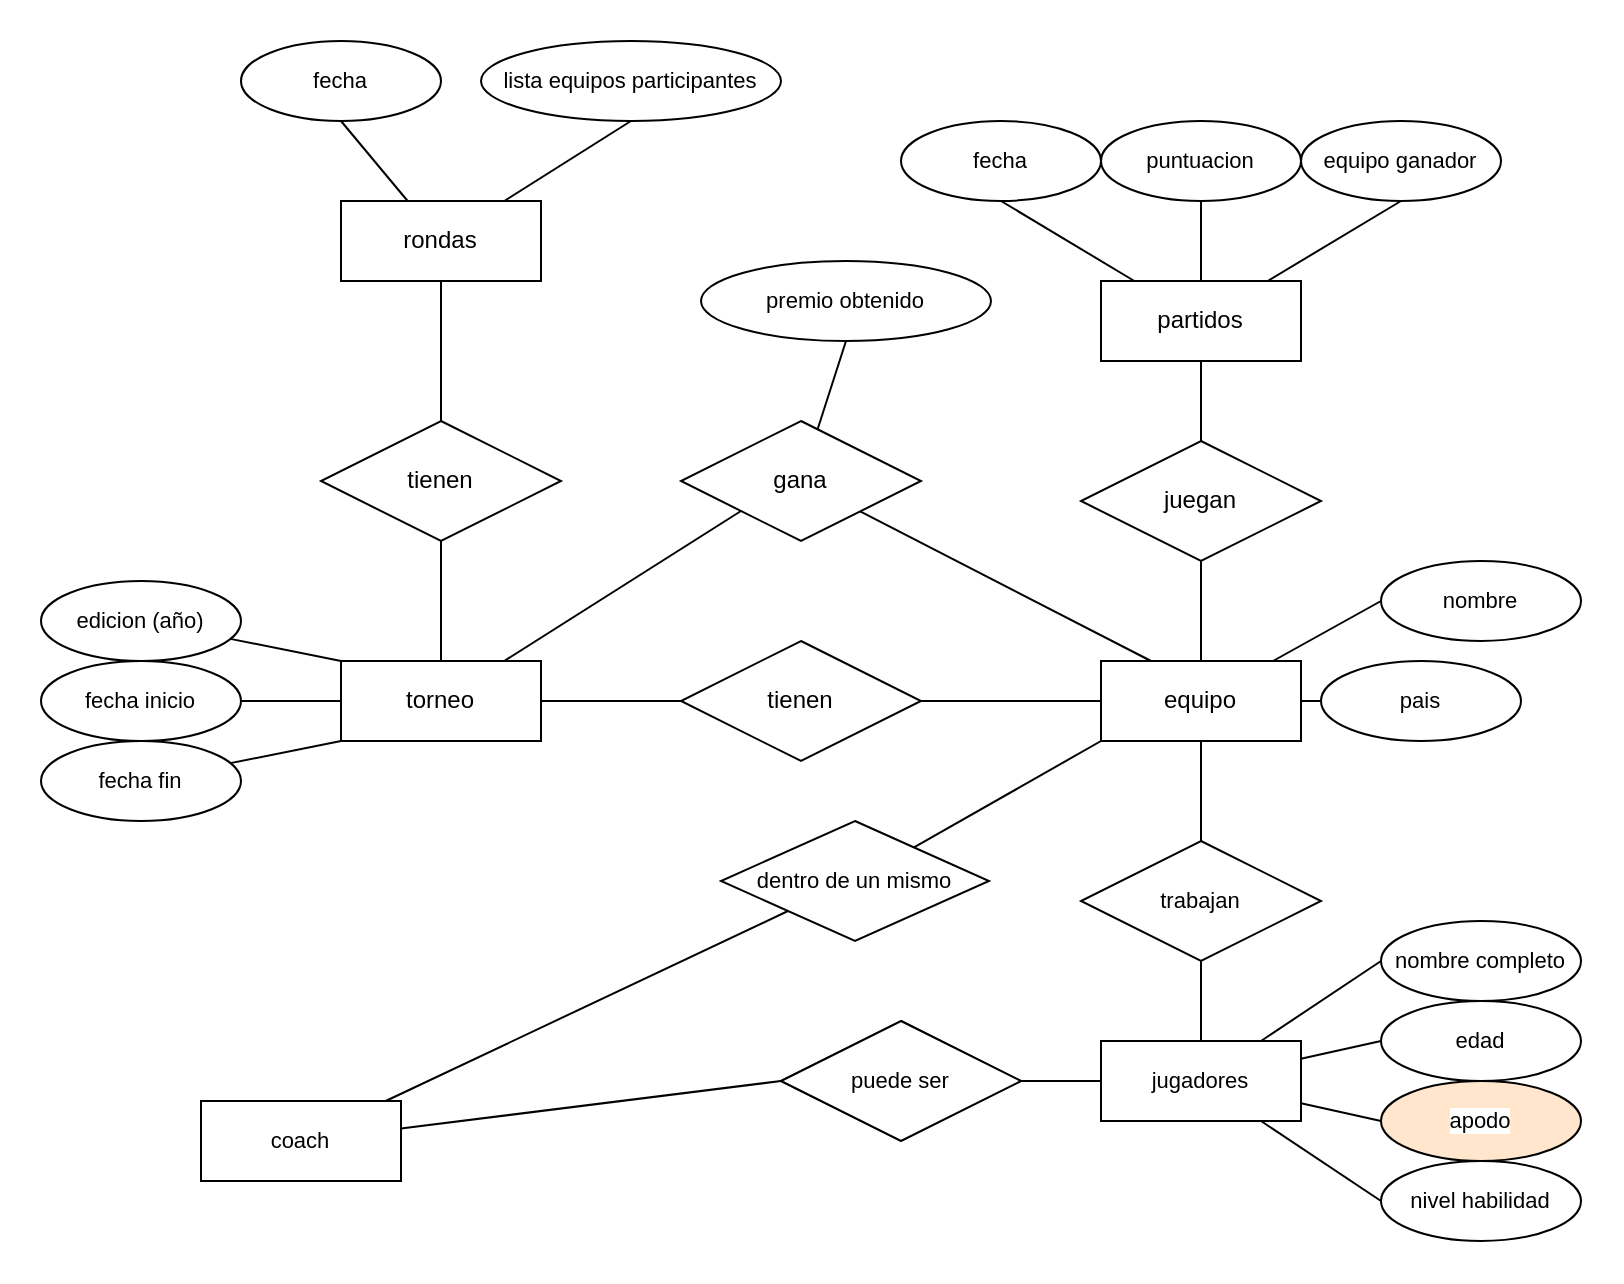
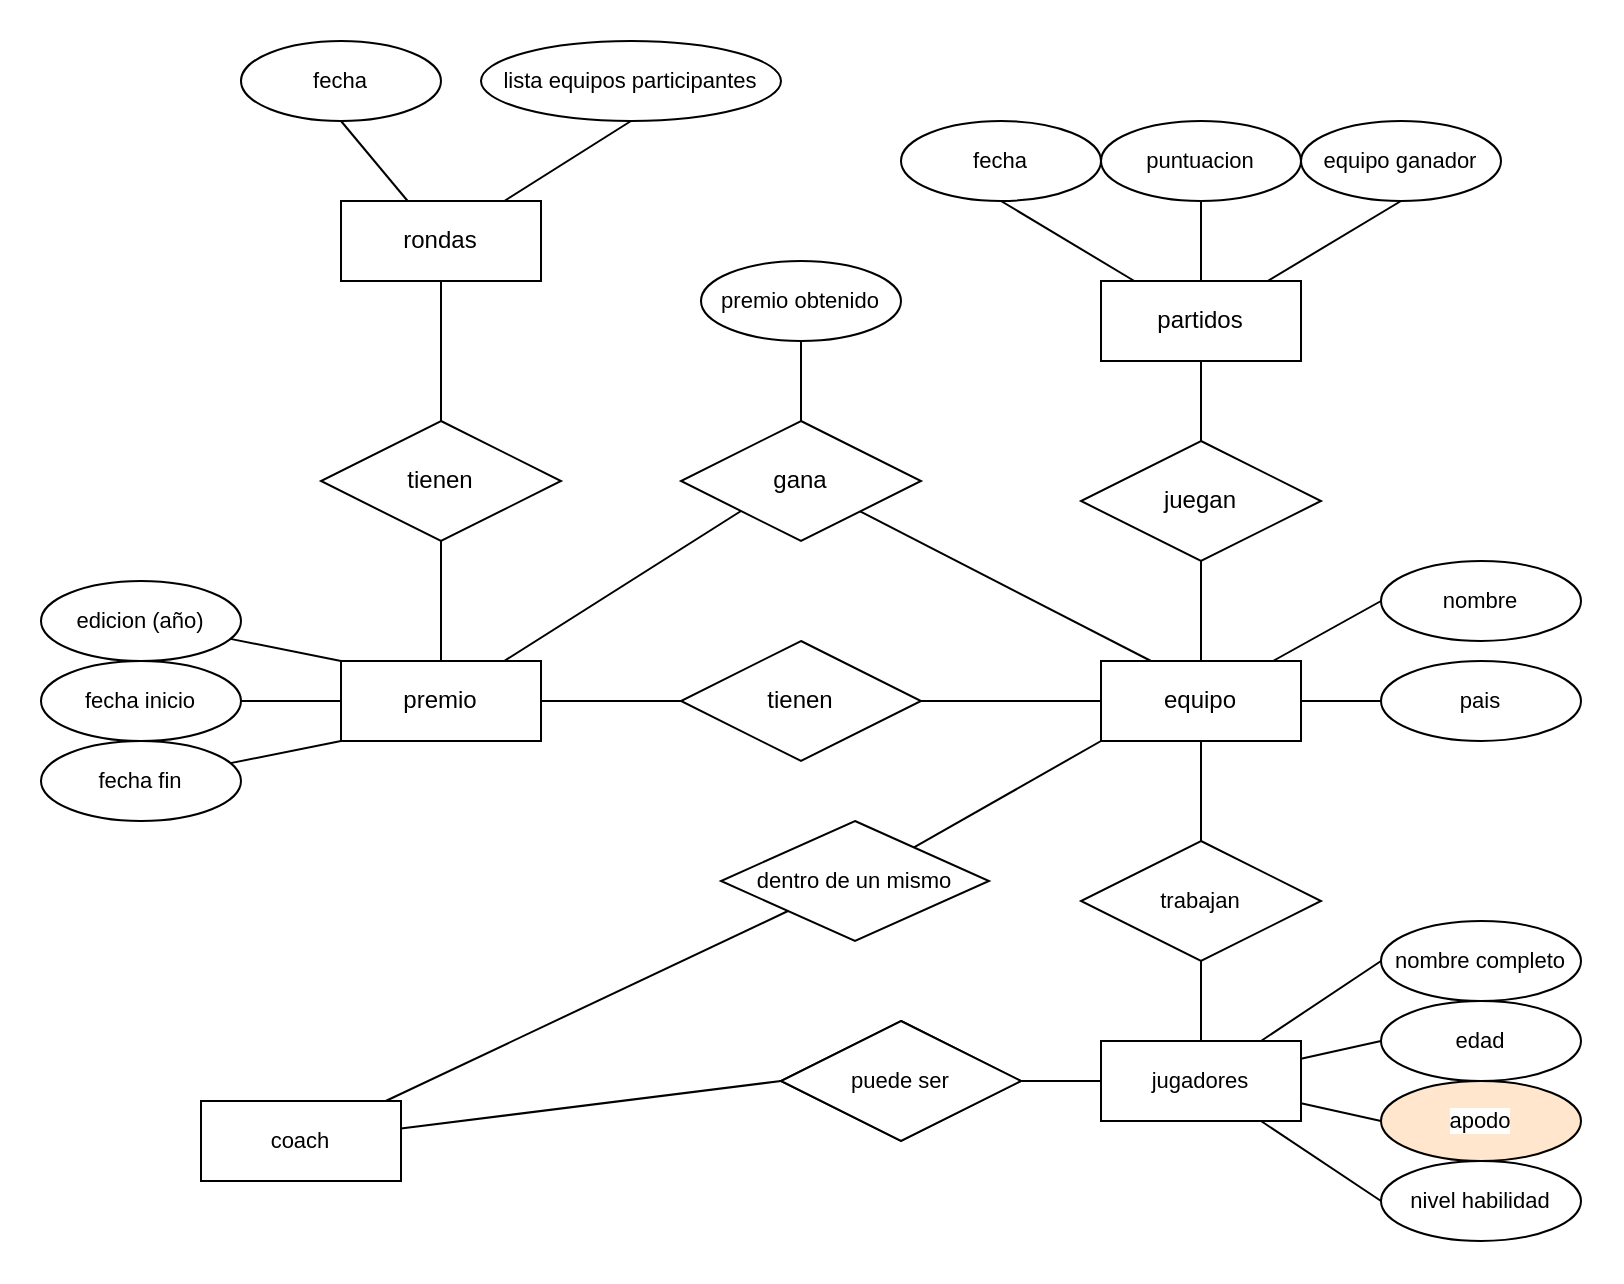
node "premio obtenido": size 290x80 -> 200x80
node "torneo": label "torneo" -> "premio"
node "pais": moved (1421, 701) -> (1481, 701)
